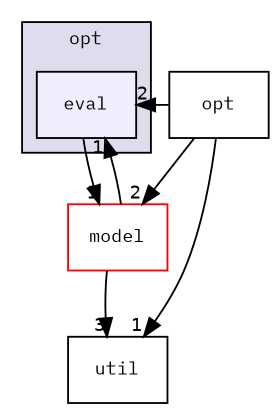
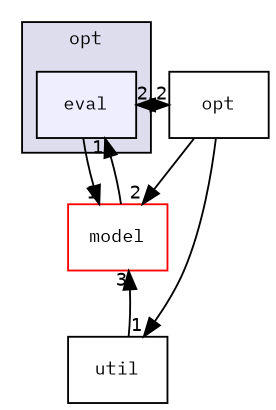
edge "eval" -> "opt": added
edge "model" -> "util": reversed
